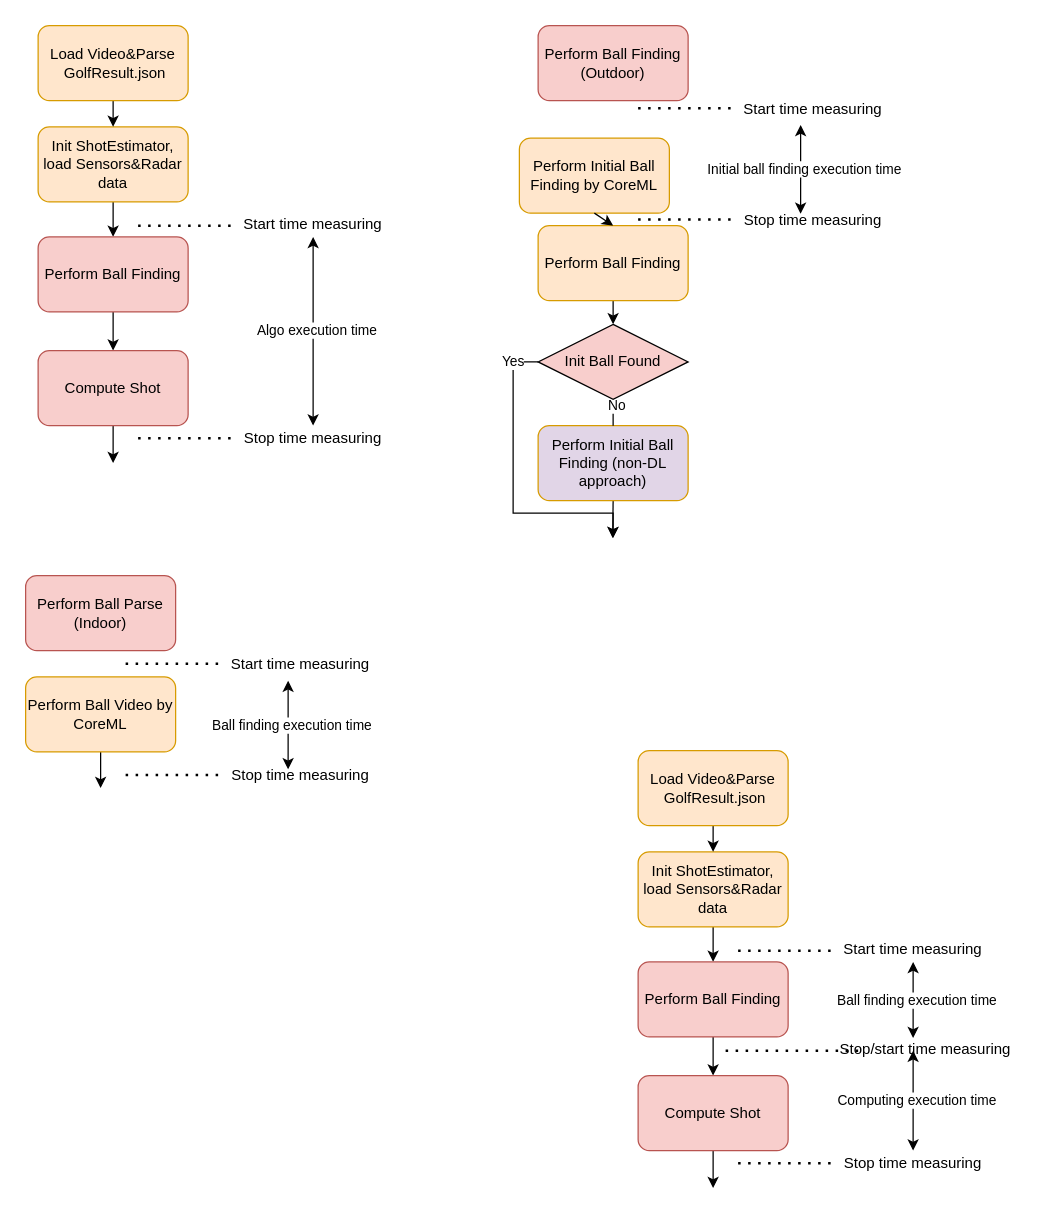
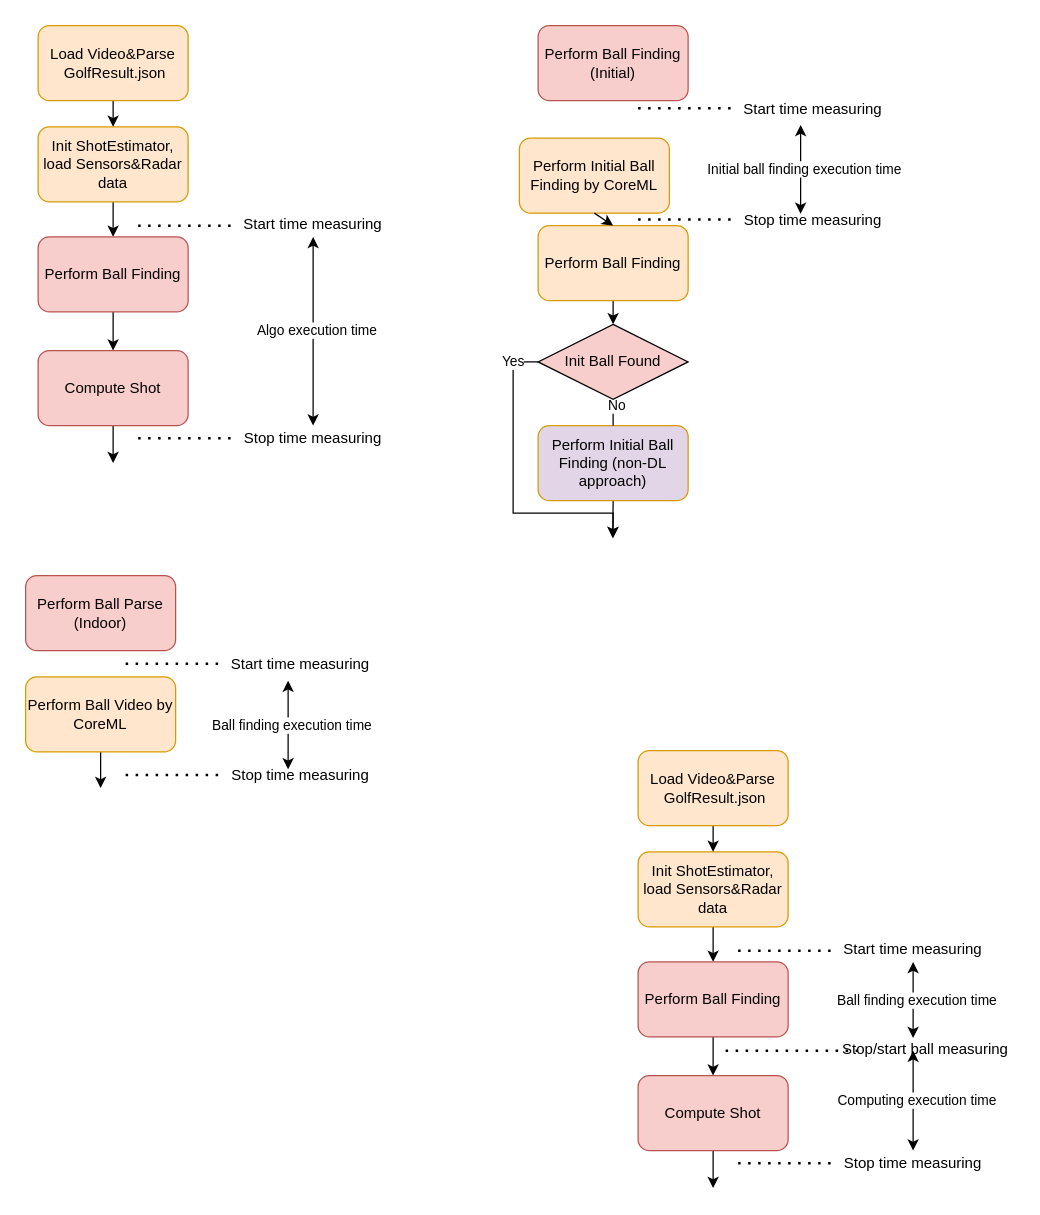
node "Perform Ball Finding (Outdoor)": label "Perform Ball Finding (Outdoor)" -> "Perform Ball Finding (Initial)"
node "Stop/start time measuring": label "Stop/start time measuring" -> "Stop/start ball measuring"
